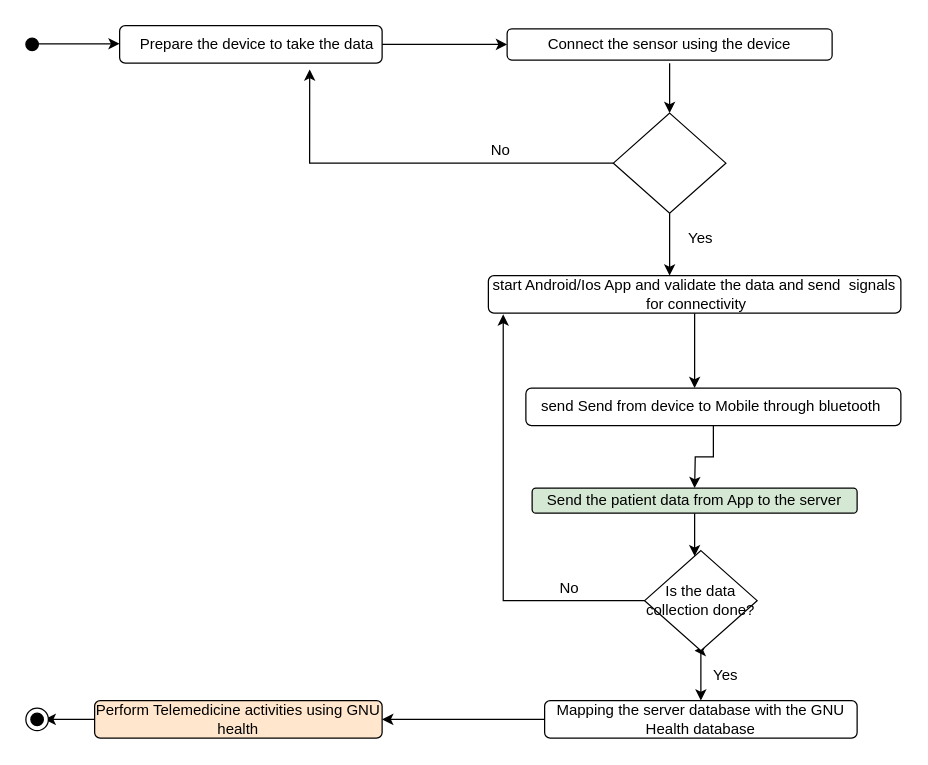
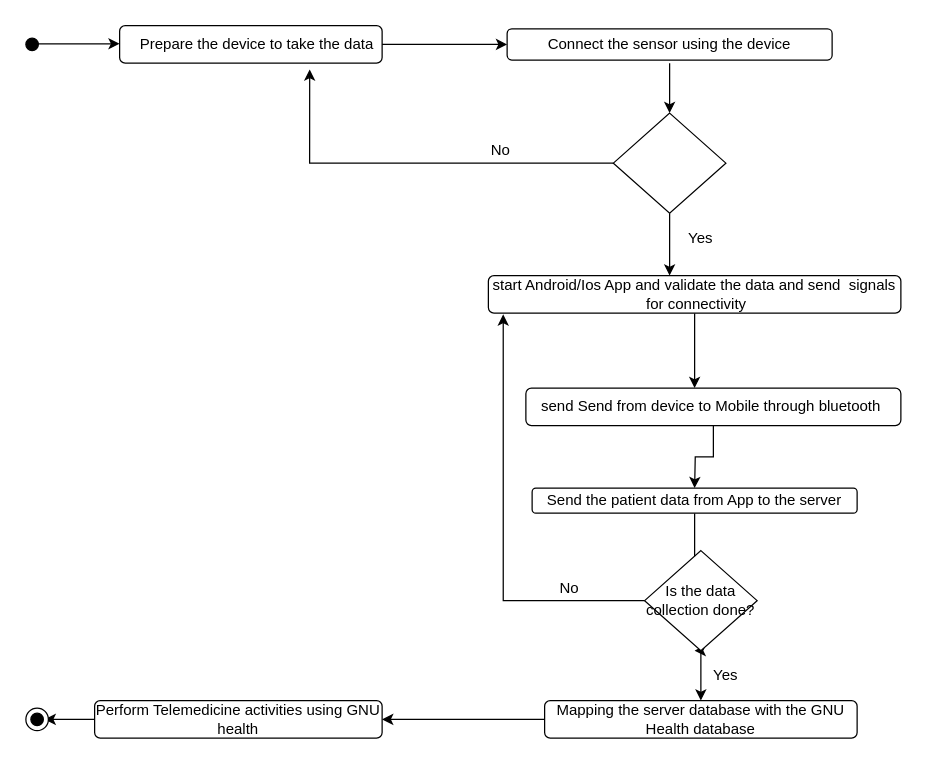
node "Send the patient data from App to the server": fillcolor #d5e8d4 -> #ffffff
edge "Send the patient data from App to the server" -> "Is the data collection done?": arrowhead classic -> none
node "Perform Telemedicine activities using GNU health": fillcolor #ffe6cc -> #ffffff
